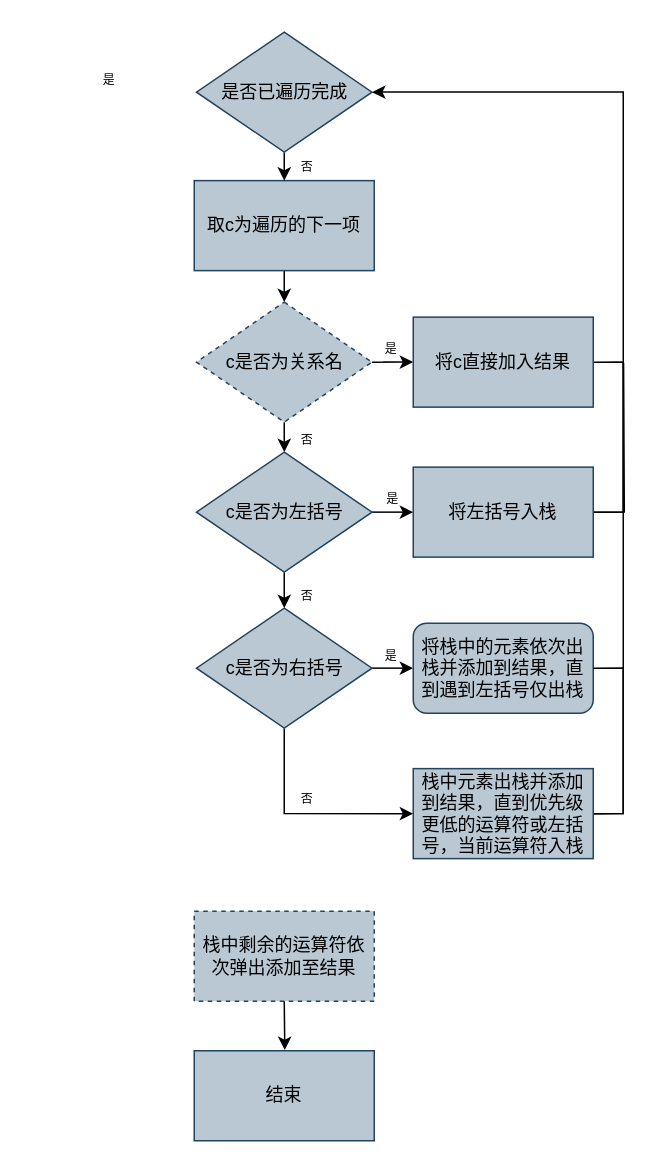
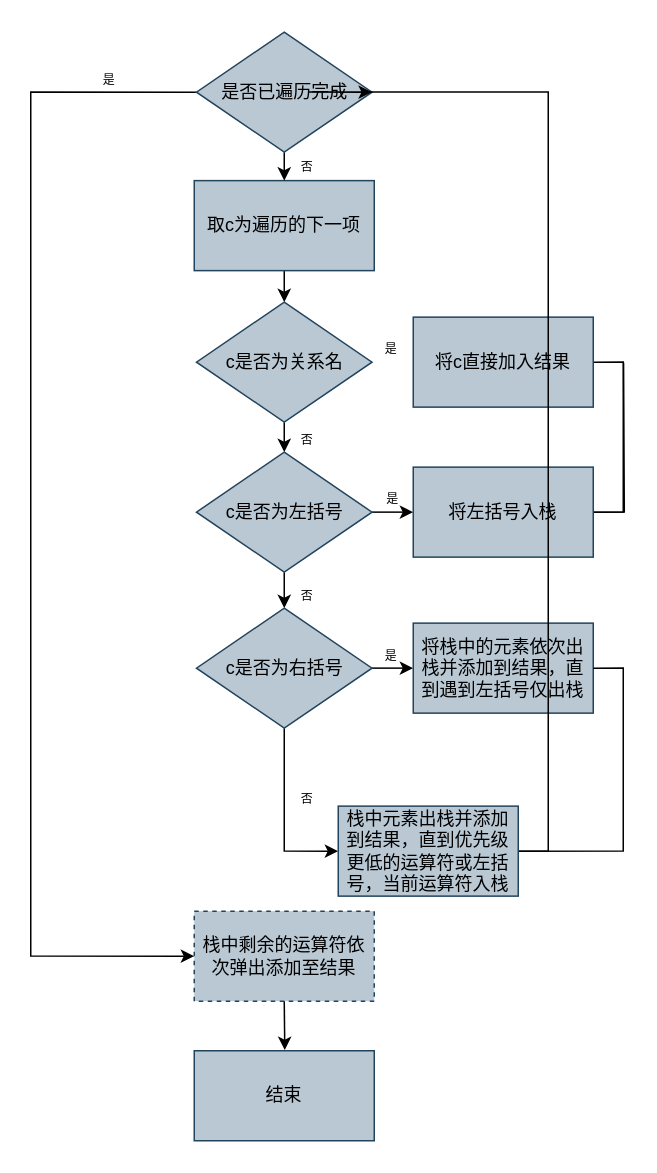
node "c是否为关系名": style dashed -> solid
edge "c是否为关系名" -> "将c直接加入结果": removed
edge "是否已遍历完成" -> "栈中剩余的运算符依次弹出添加至结果": added
node "将栈中的元素依次出栈并添加到结果，直到遇到左括号仅出栈": shape rounded rectangle -> rectangle
node "栈中元素出栈并添加到结果，直到优先级更低的运算符或左括号，当前运算符入栈": moved (503, 814) -> (428, 851)
